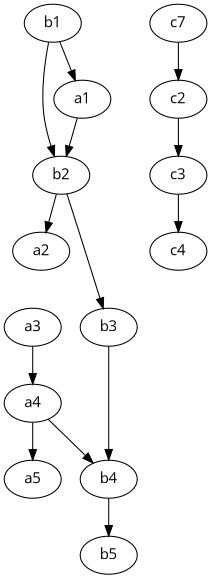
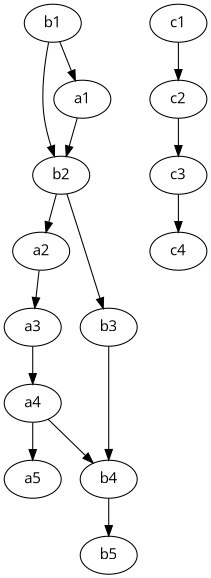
node "c7": label "c7" -> "c1"
edge "a2" -> "a3": added
